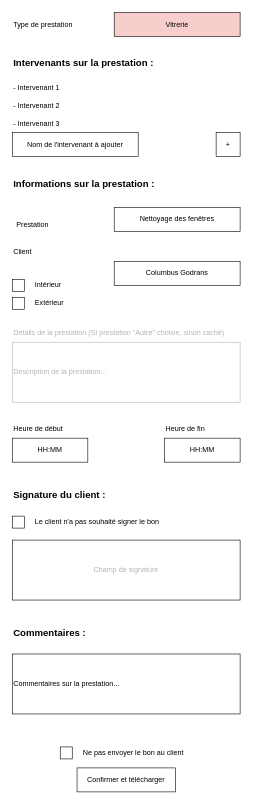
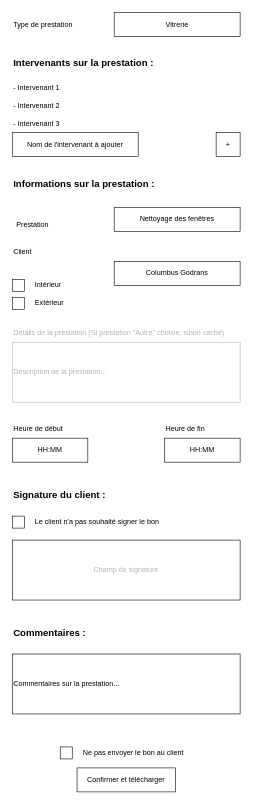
node "Vitrerie": fillcolor #f8cecc -> #ffffff
